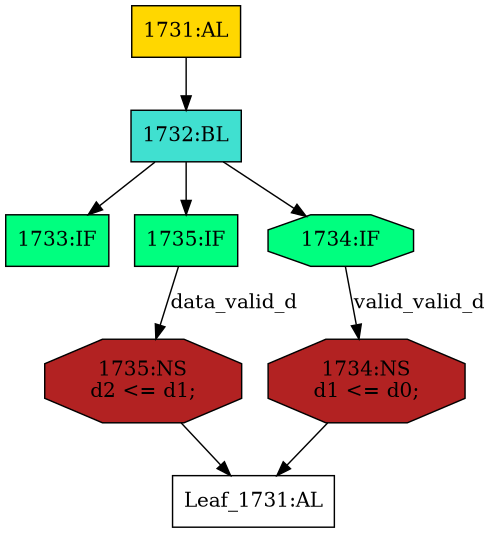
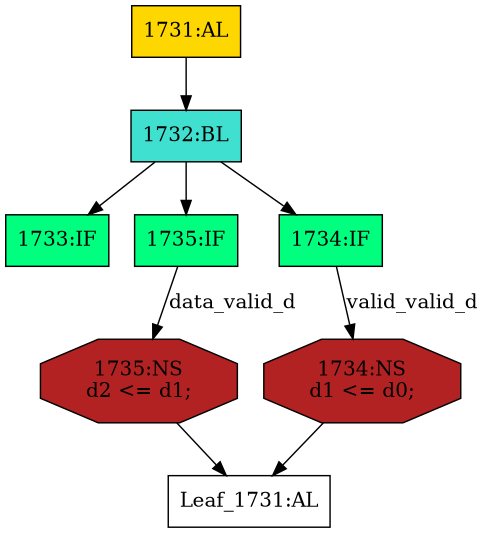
node "1734:IF": shape octagon -> box
